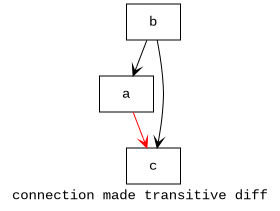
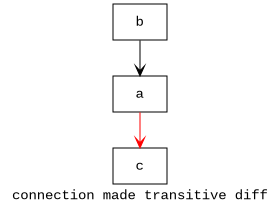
edge "b" -> "c": removed
